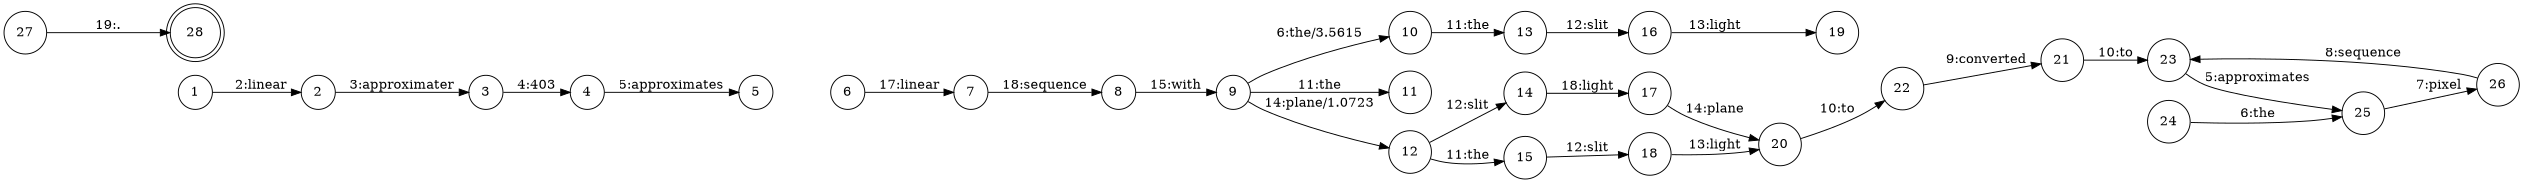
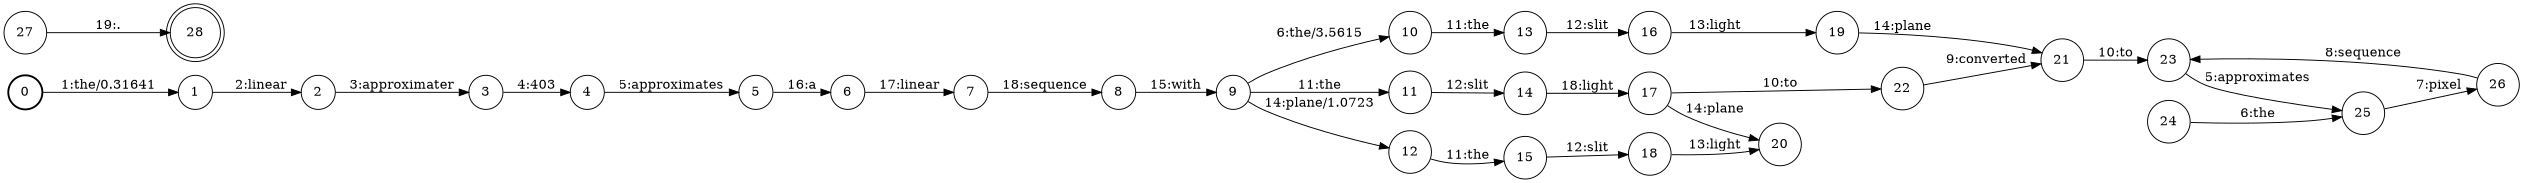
edge "19" -> "21": added, label "14:plane"
node "0": added
edge "5" -> "6": added, label "16:a"
edge "12" -> "14": now "11" -> "14"
edge "20" -> "22": now "17" -> "22"
